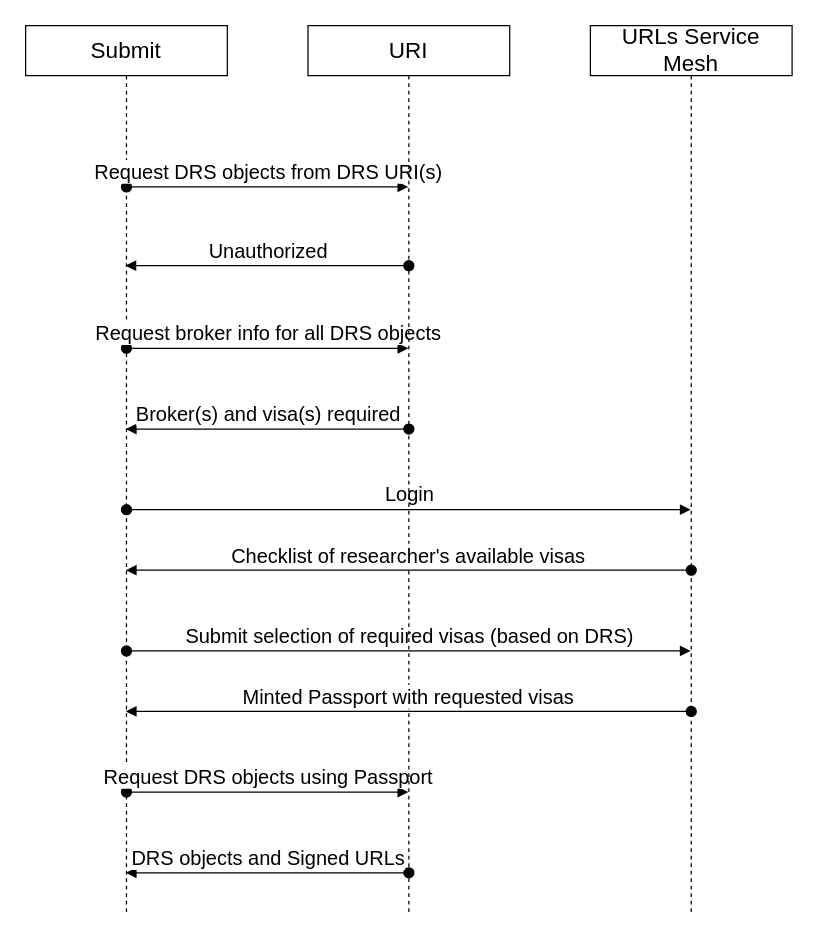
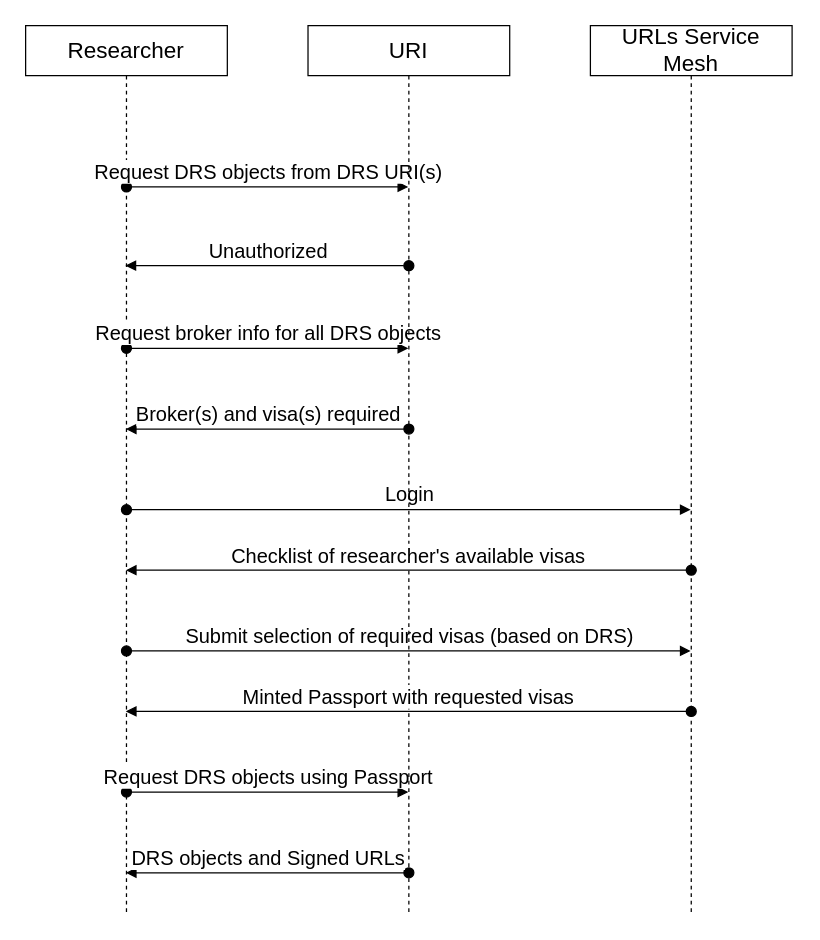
node "Submit": label "Submit" -> "Researcher"
